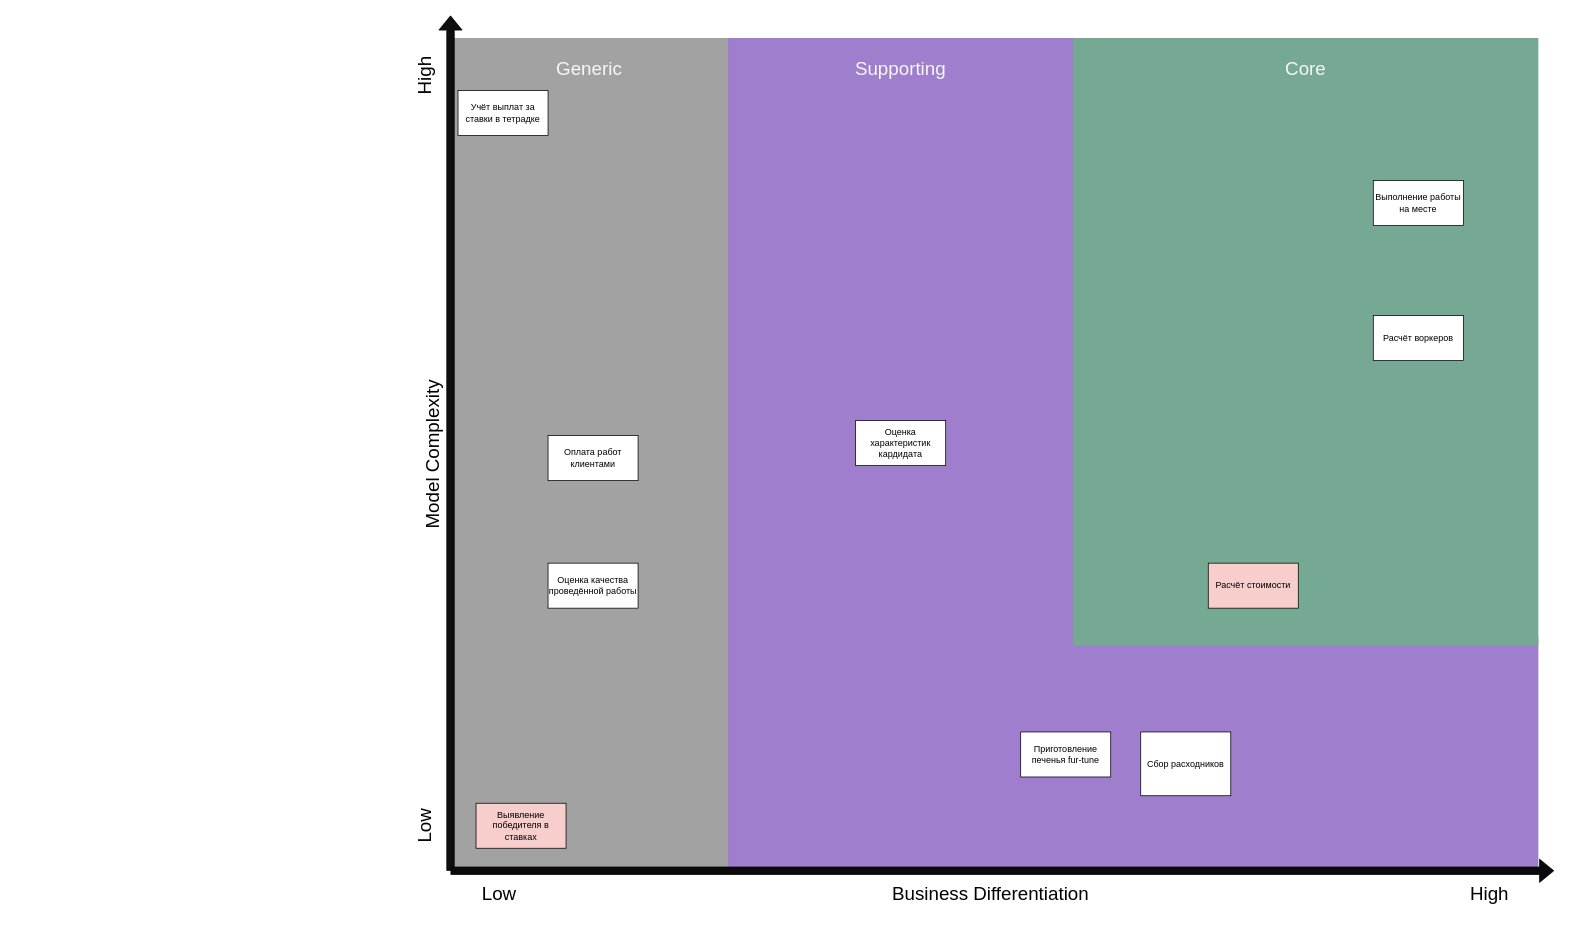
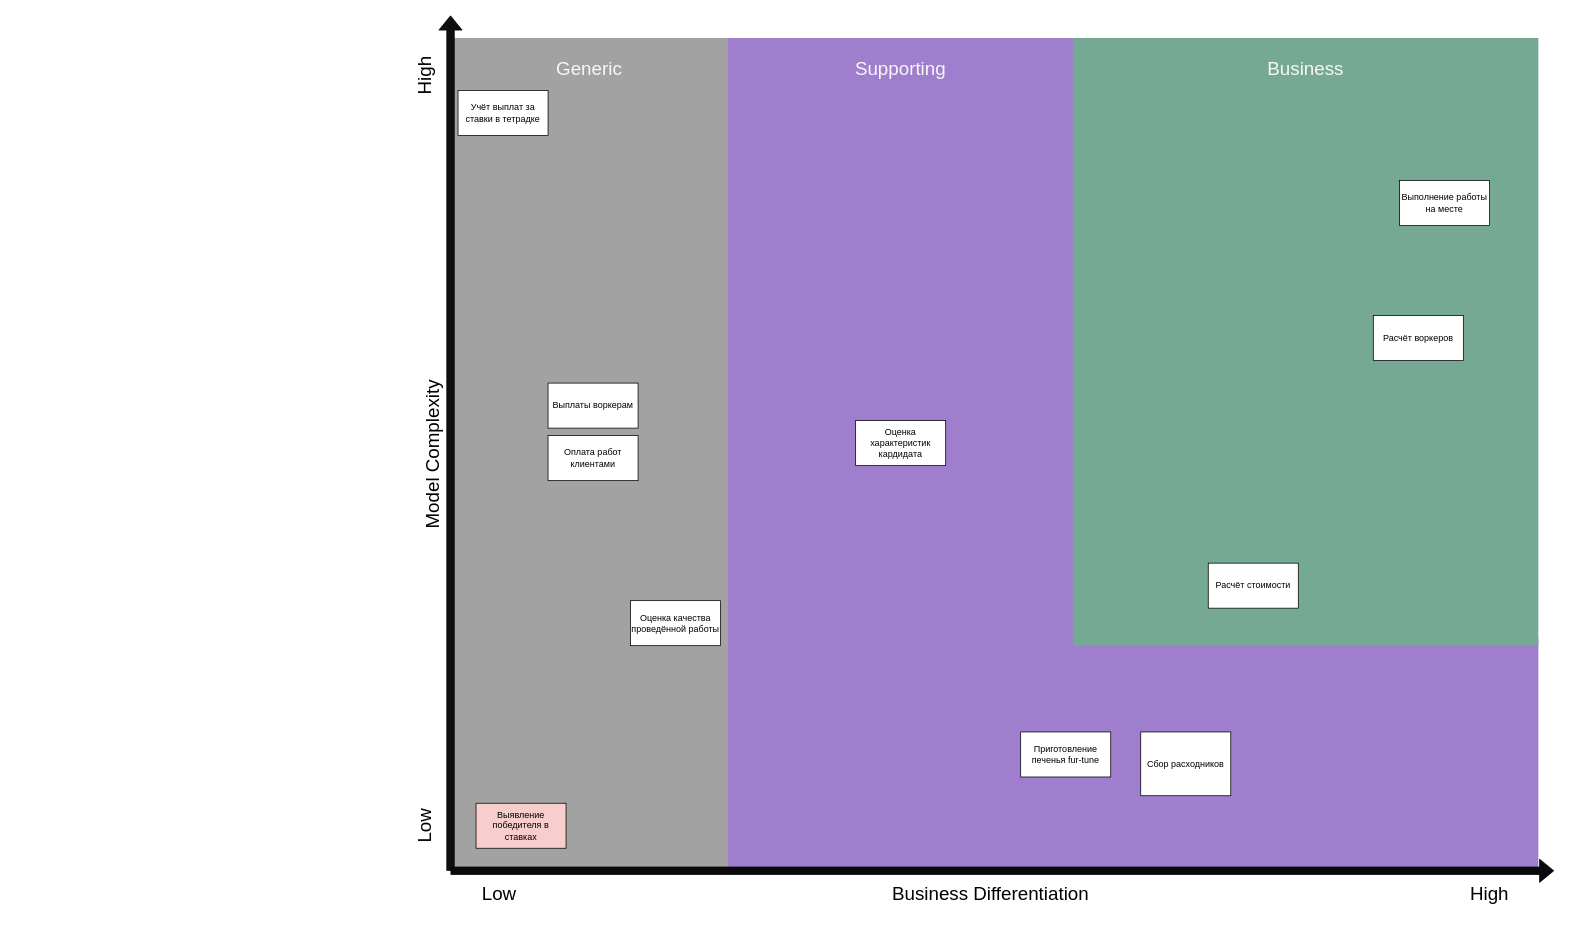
node "Core": label "Core" -> "Business"
node "Выполнение работы на месте": moved (1418, 203) -> (1444, 203)
node "Выплаты воркерам": added
node "Оценка качества проведённой работы": moved (593, 585) -> (675, 623)
node "Расчёт стоимости": fillcolor #f8cecc -> #ffffff
